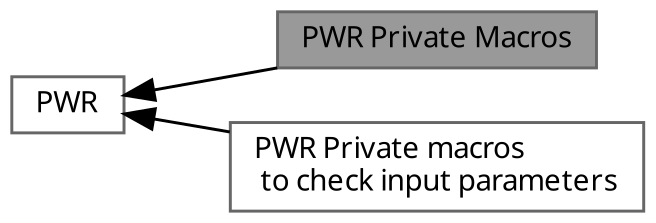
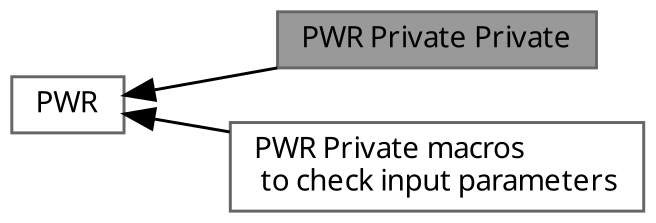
node "PWR Private Macros": label "PWR Private Macros" -> "PWR Private Private"
